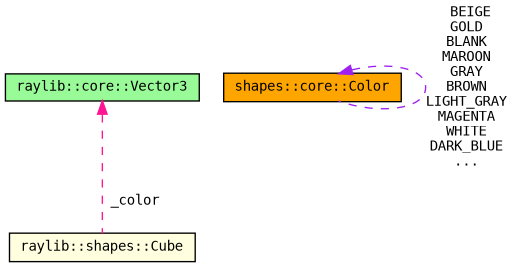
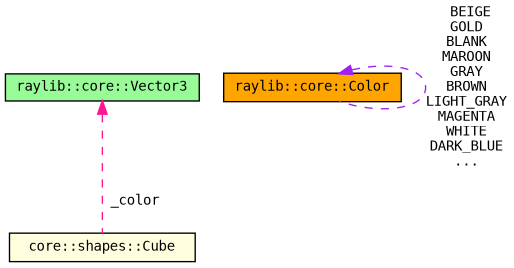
node "shapes::core::Color": label "shapes::core::Color" -> "raylib::core::Color"
node "raylib::shapes::Cube": label "raylib::shapes::Cube" -> "core::shapes::Cube"
